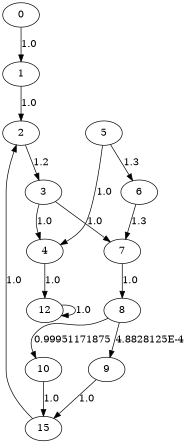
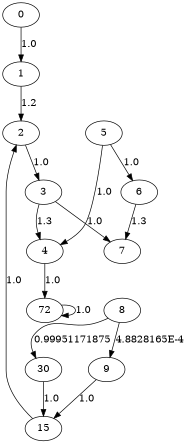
edge "1" -> "2": label "1.0" -> "1.2"
edge "2" -> "3": label "1.2" -> "1.0"
edge "5" -> "6": label "1.3" -> "1.0"
edge "3" -> "4": label "1.0" -> "1.3"
edge "7" -> "8": removed, label "1.0"
node "12": label "12" -> "72"
edge "8" -> "9": label "4.8828125E-4" -> "4.8828165E-4"
node "10": label "10" -> "30"
